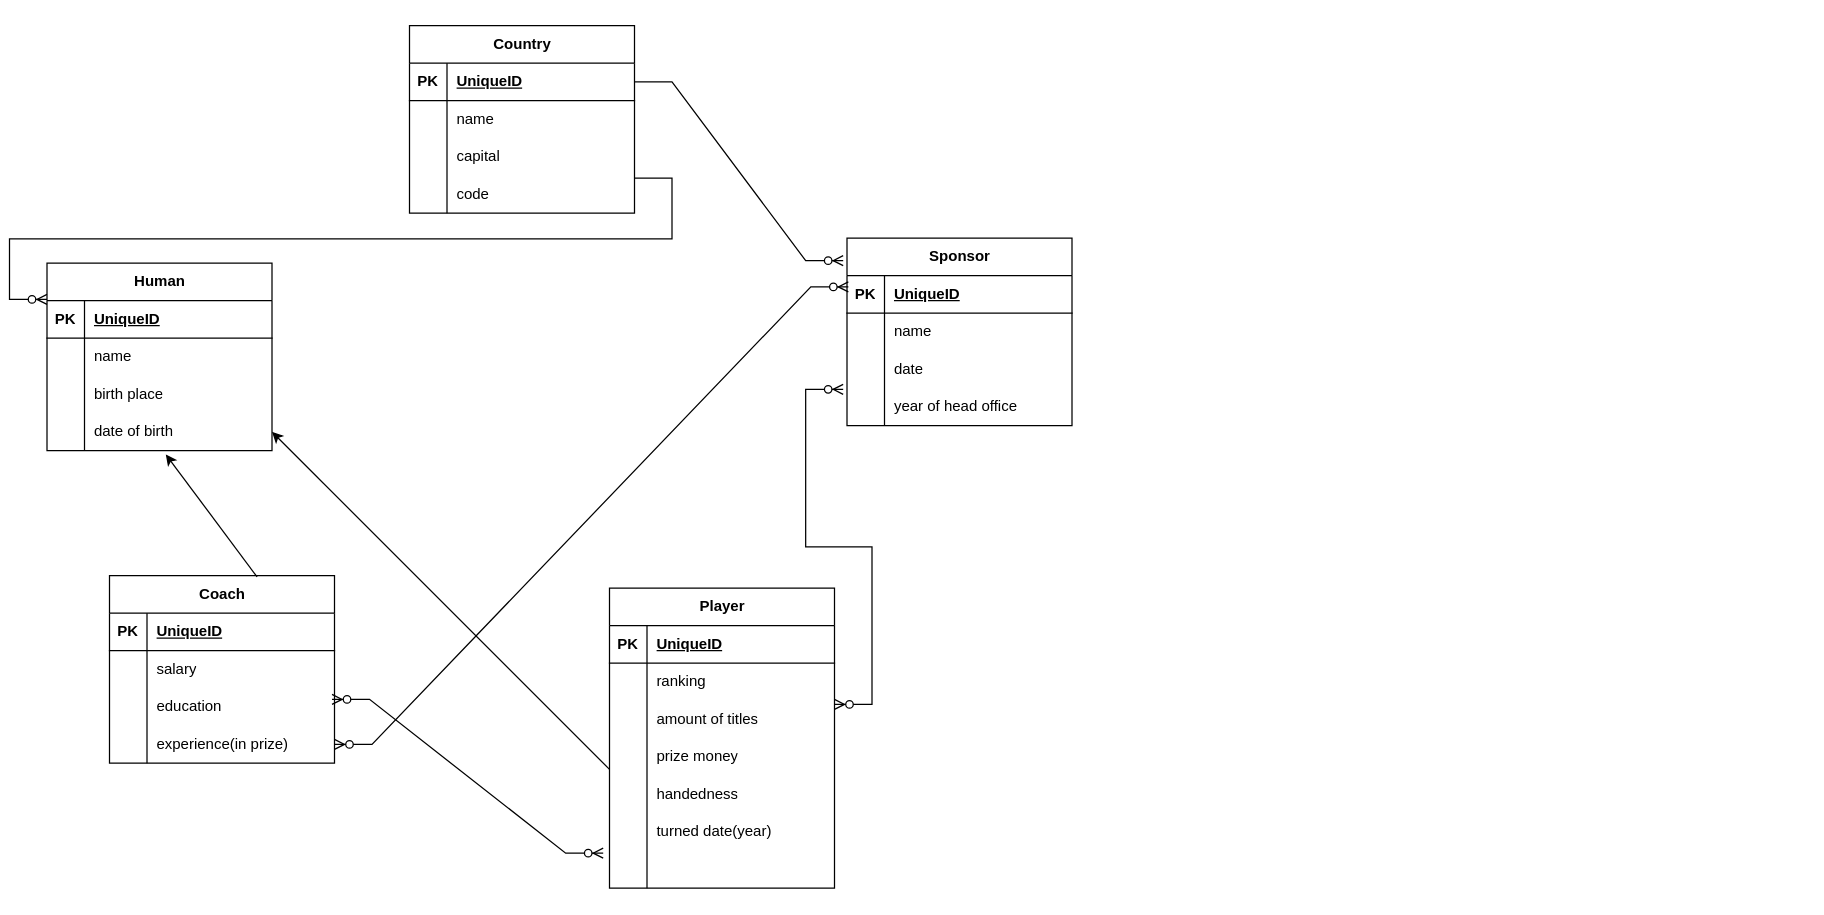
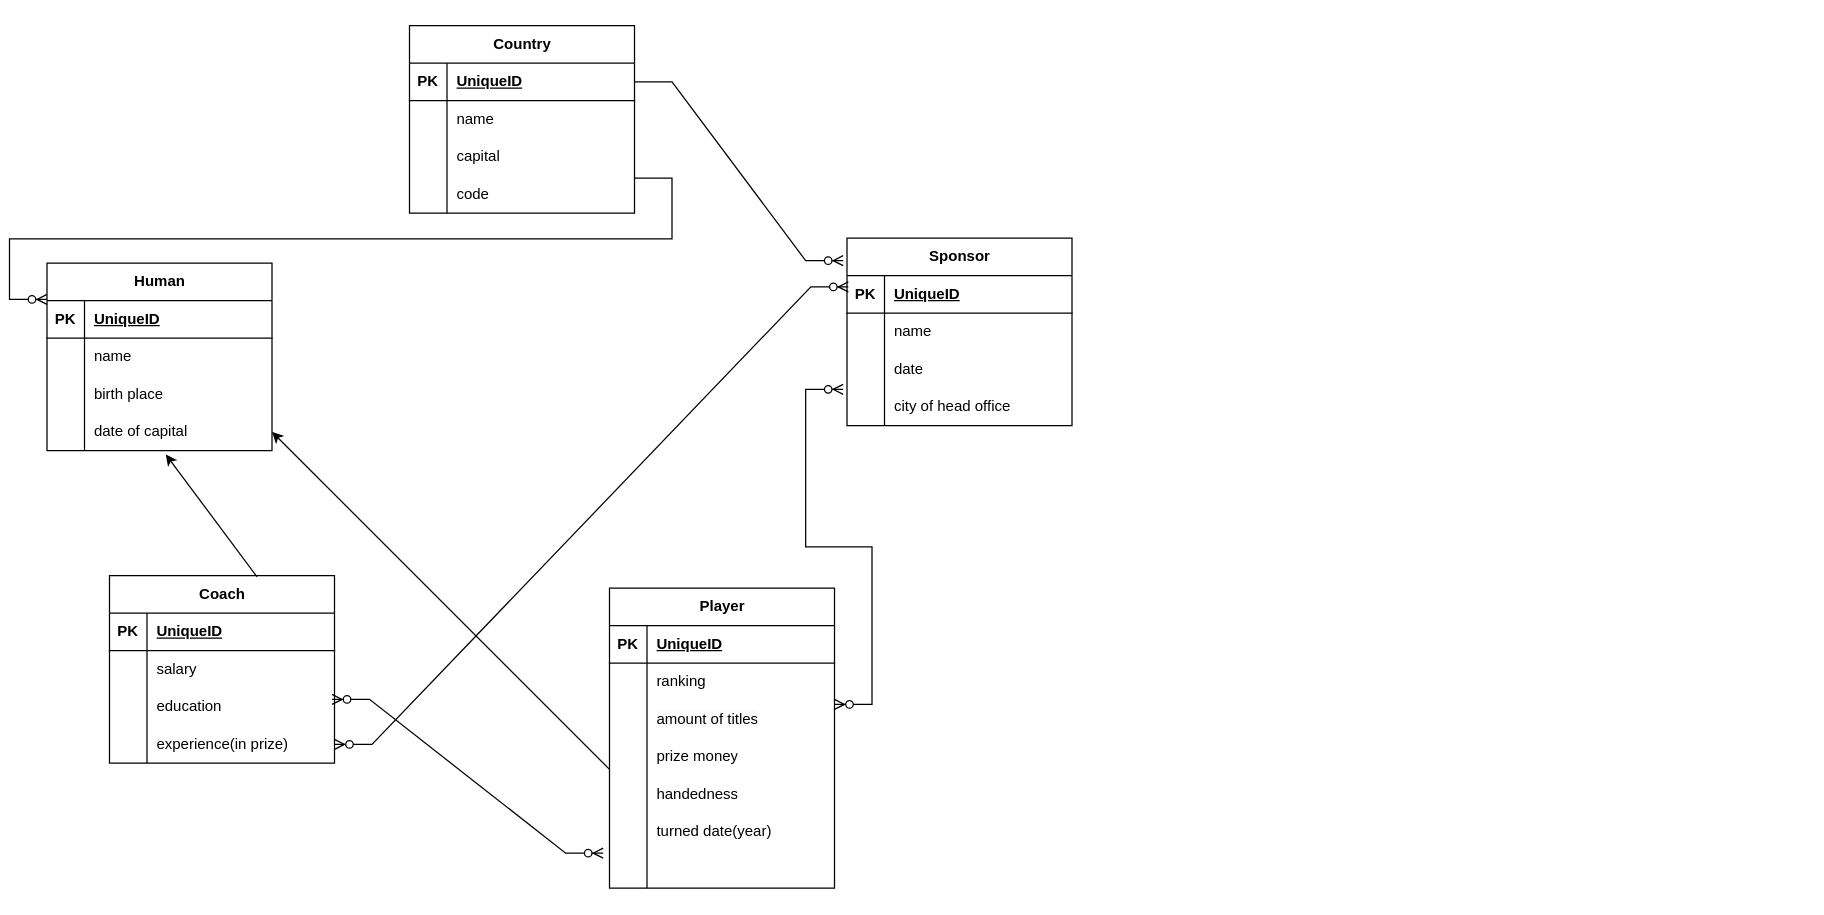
node "year of head office": label "year of head office" -> "city of head office"
node "date of birth": label "date of birth" -> "date of capital"
